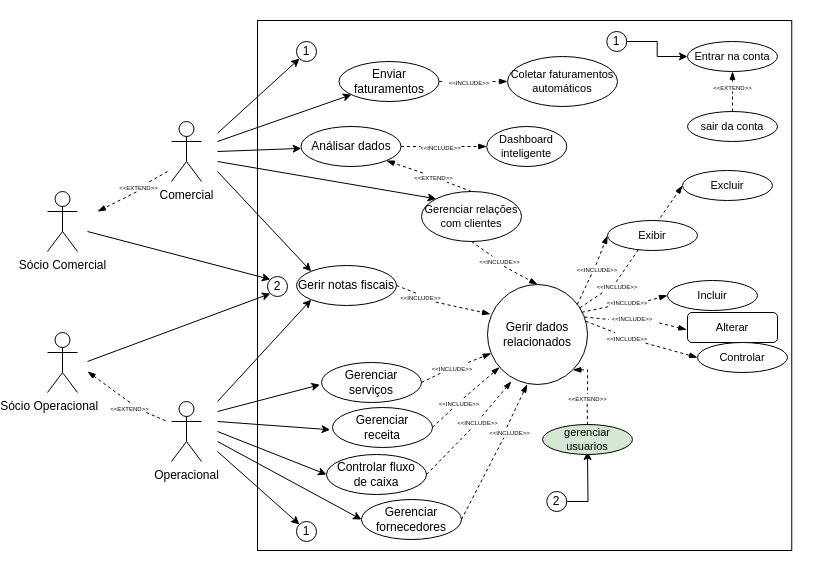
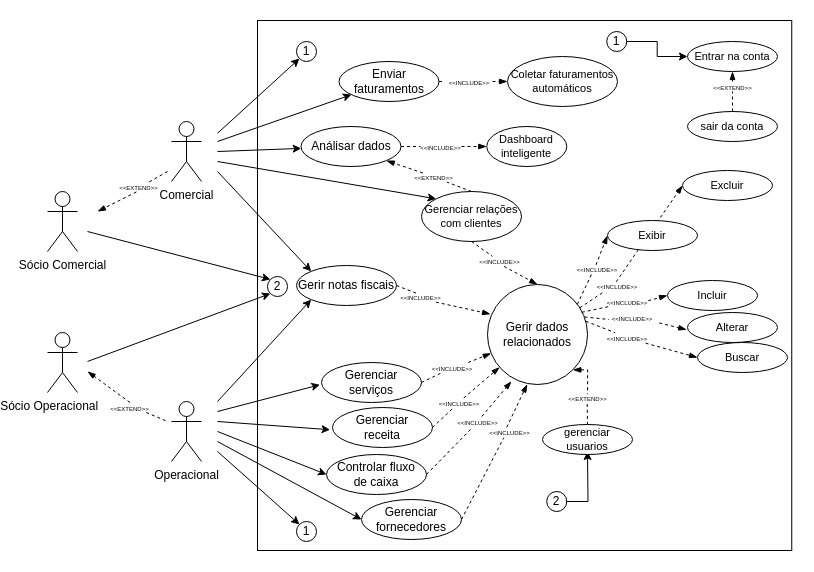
node "Alterar": shape rounded rectangle -> ellipse
node "Controlar": label "Controlar" -> "Buscar"
node "gerenciar usuarios": fillcolor #d5e8d4 -> #ffffff
